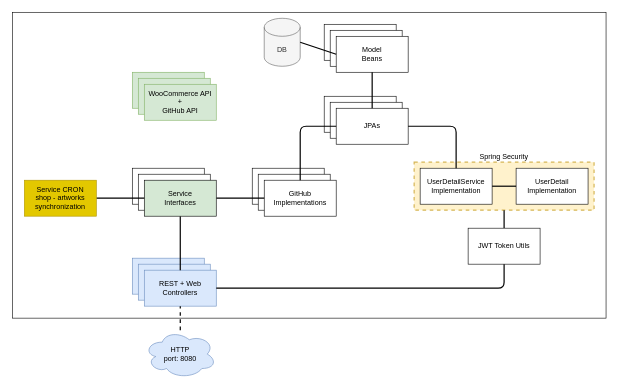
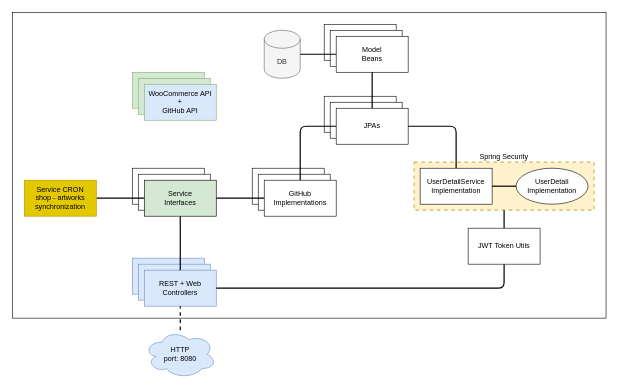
node "DB": moved (282, 42) -> (282, 54)
node "WooCommerce API + GitHub API": fillcolor #d5e8d4 -> #dae8fc
node "UserDetail Implementation": shape rectangle -> ellipse
